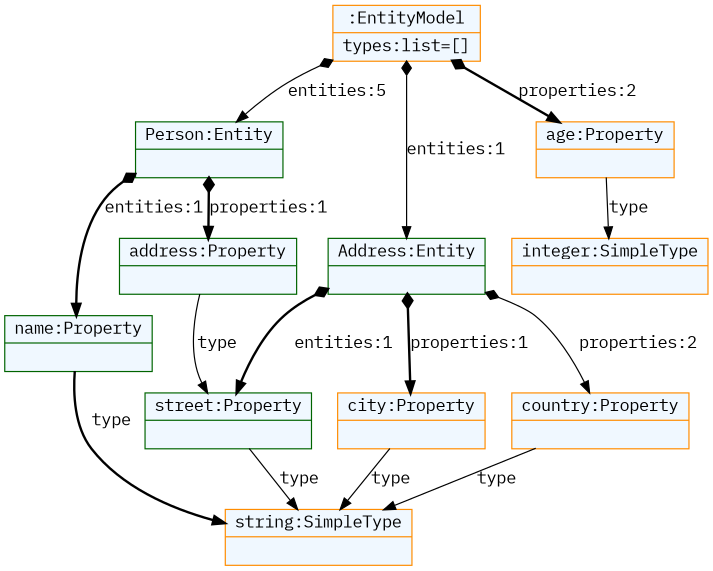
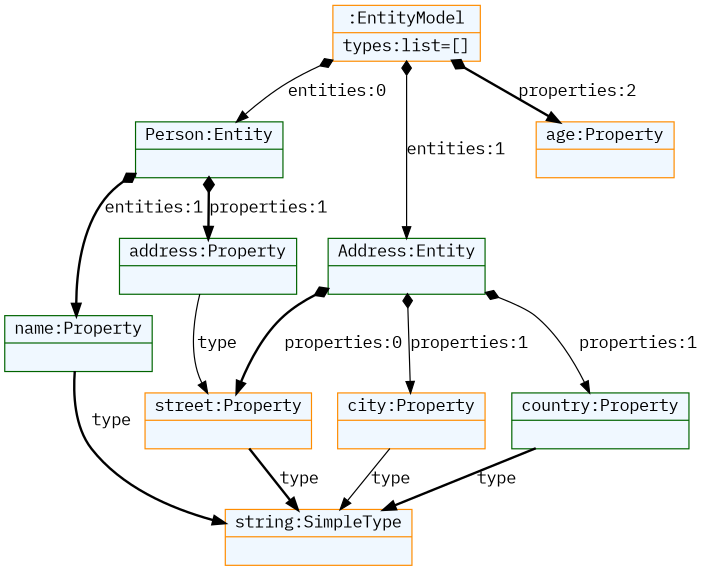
edge ":EntityModel" -- "Person:Entity": label "entities:5" -> "entities:0"
node "integer:SimpleType": removed
edge "Address:Entity" -- "street:Property": label "entities:1" -> "properties:0"
edge "Address:Entity" -- "country:Property": label "properties:2" -> "properties:1"
edge "Address:Entity" -- "city:Property": style bold -> solid
node "street:Property": color darkgreen -> darkorange
node "country:Property": color darkorange -> darkgreen
edge "street:Property" -- "string:SimpleType": style solid -> bold
edge "country:Property" -- "string:SimpleType": style solid -> bold
